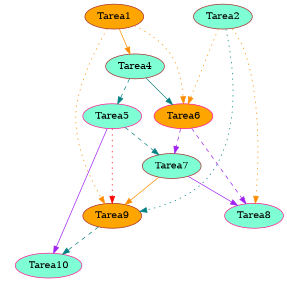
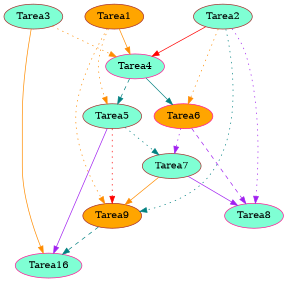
node "Tarea3": added
edge "Tarea2" -> "Tarea4": added
edge "Tarea1" -> "Tarea6": now "Tarea1" -> "Tarea5"
node "Tarea4": color brown -> deeppink
edge "Tarea2" -> "Tarea8": color darkorange -> purple
node "Tarea5": color deeppink -> brown
edge "Tarea6" -> "Tarea7": style dashed -> dotted
edge "Tarea5" -> "Tarea7": style dashed -> dotted
node "Tarea10": label "Tarea10" -> "Tarea16"
